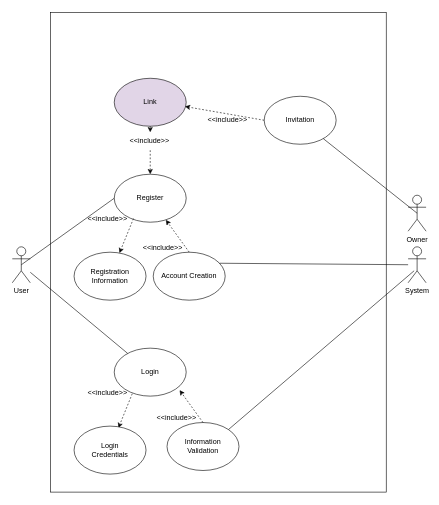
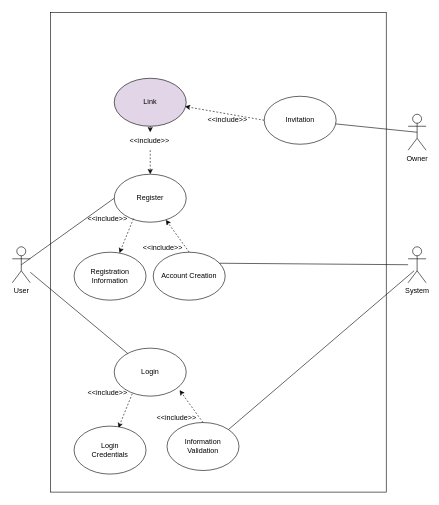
node "Owner": moved (417, 213) -> (417, 132)
